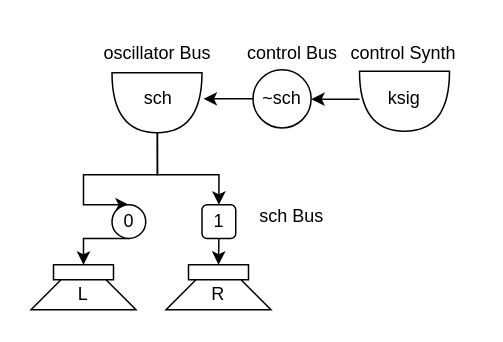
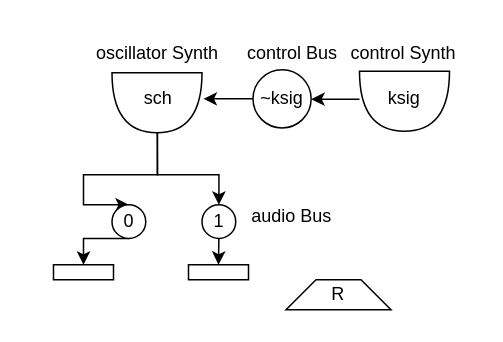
node "oscillator Bus": label "oscillator Bus" -> "oscillator Synth"
node "~sch": label "~sch" -> "~ksig"
node "sch Bus": label "sch Bus" -> "audio Bus"
node "1": shape rounded rectangle -> ellipse
node "L": removed
node "R": moved (218, 295) -> (338, 295)
